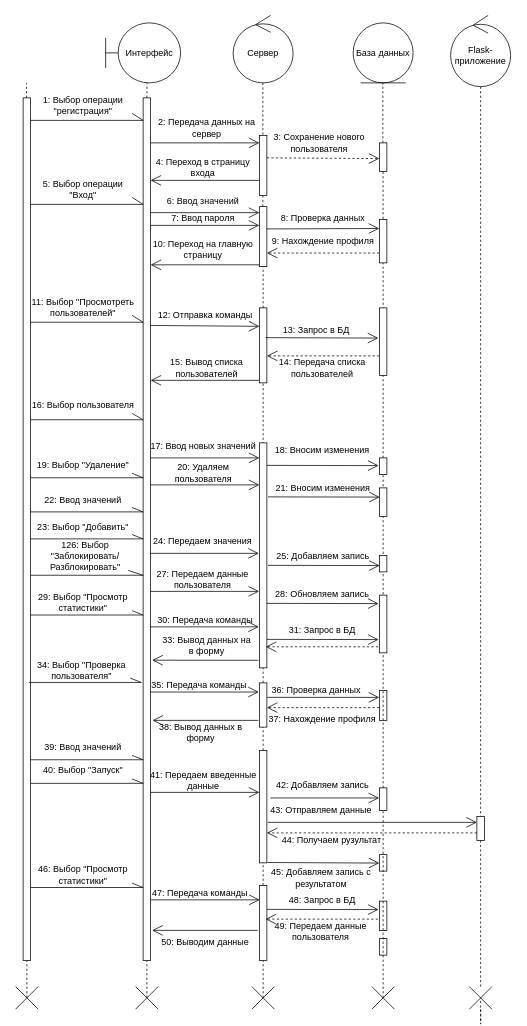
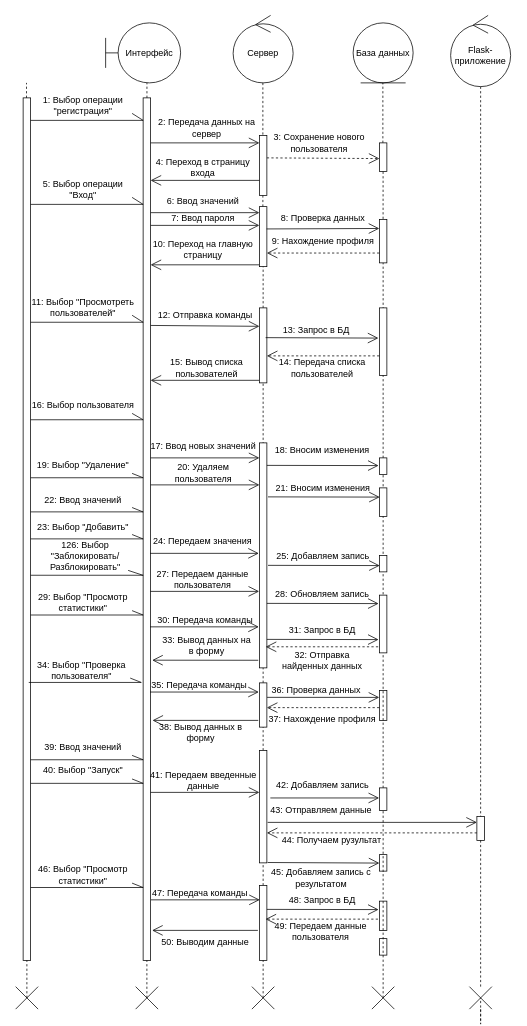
node "32: Отправка найденных данных": added
